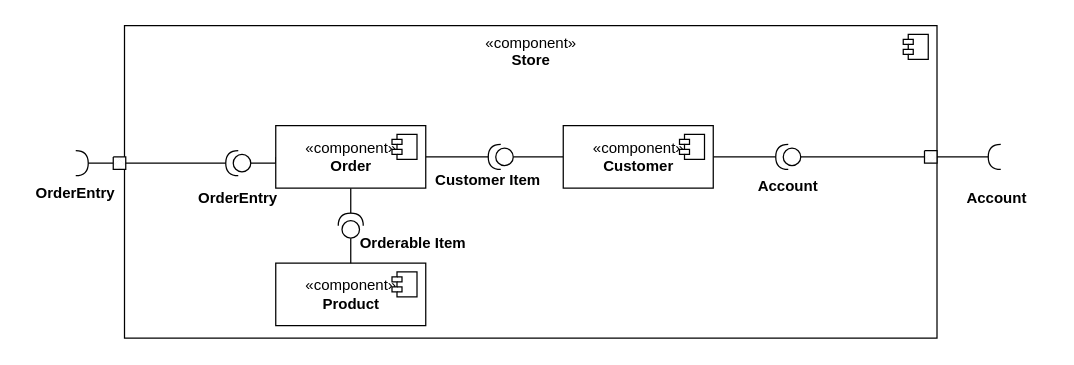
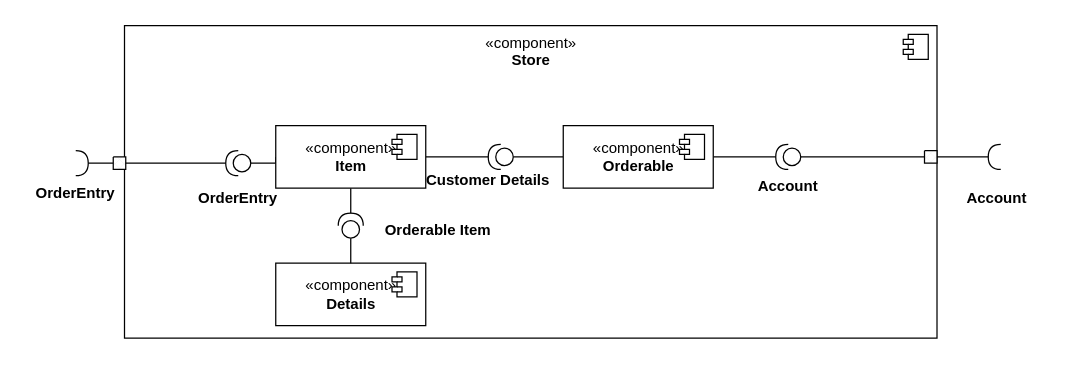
node "«component» Order": label "«component» Order" -> "«component» Item"
node "«component» Customer": label "«component» Customer" -> "«component» Orderable"
node "Customer Item": label "Customer Item" -> "Customer Details"
node "Orderable Item": moved (413, 242) -> (438, 229)
node "«component» Product": label "«component» Product" -> "«component» Details"
